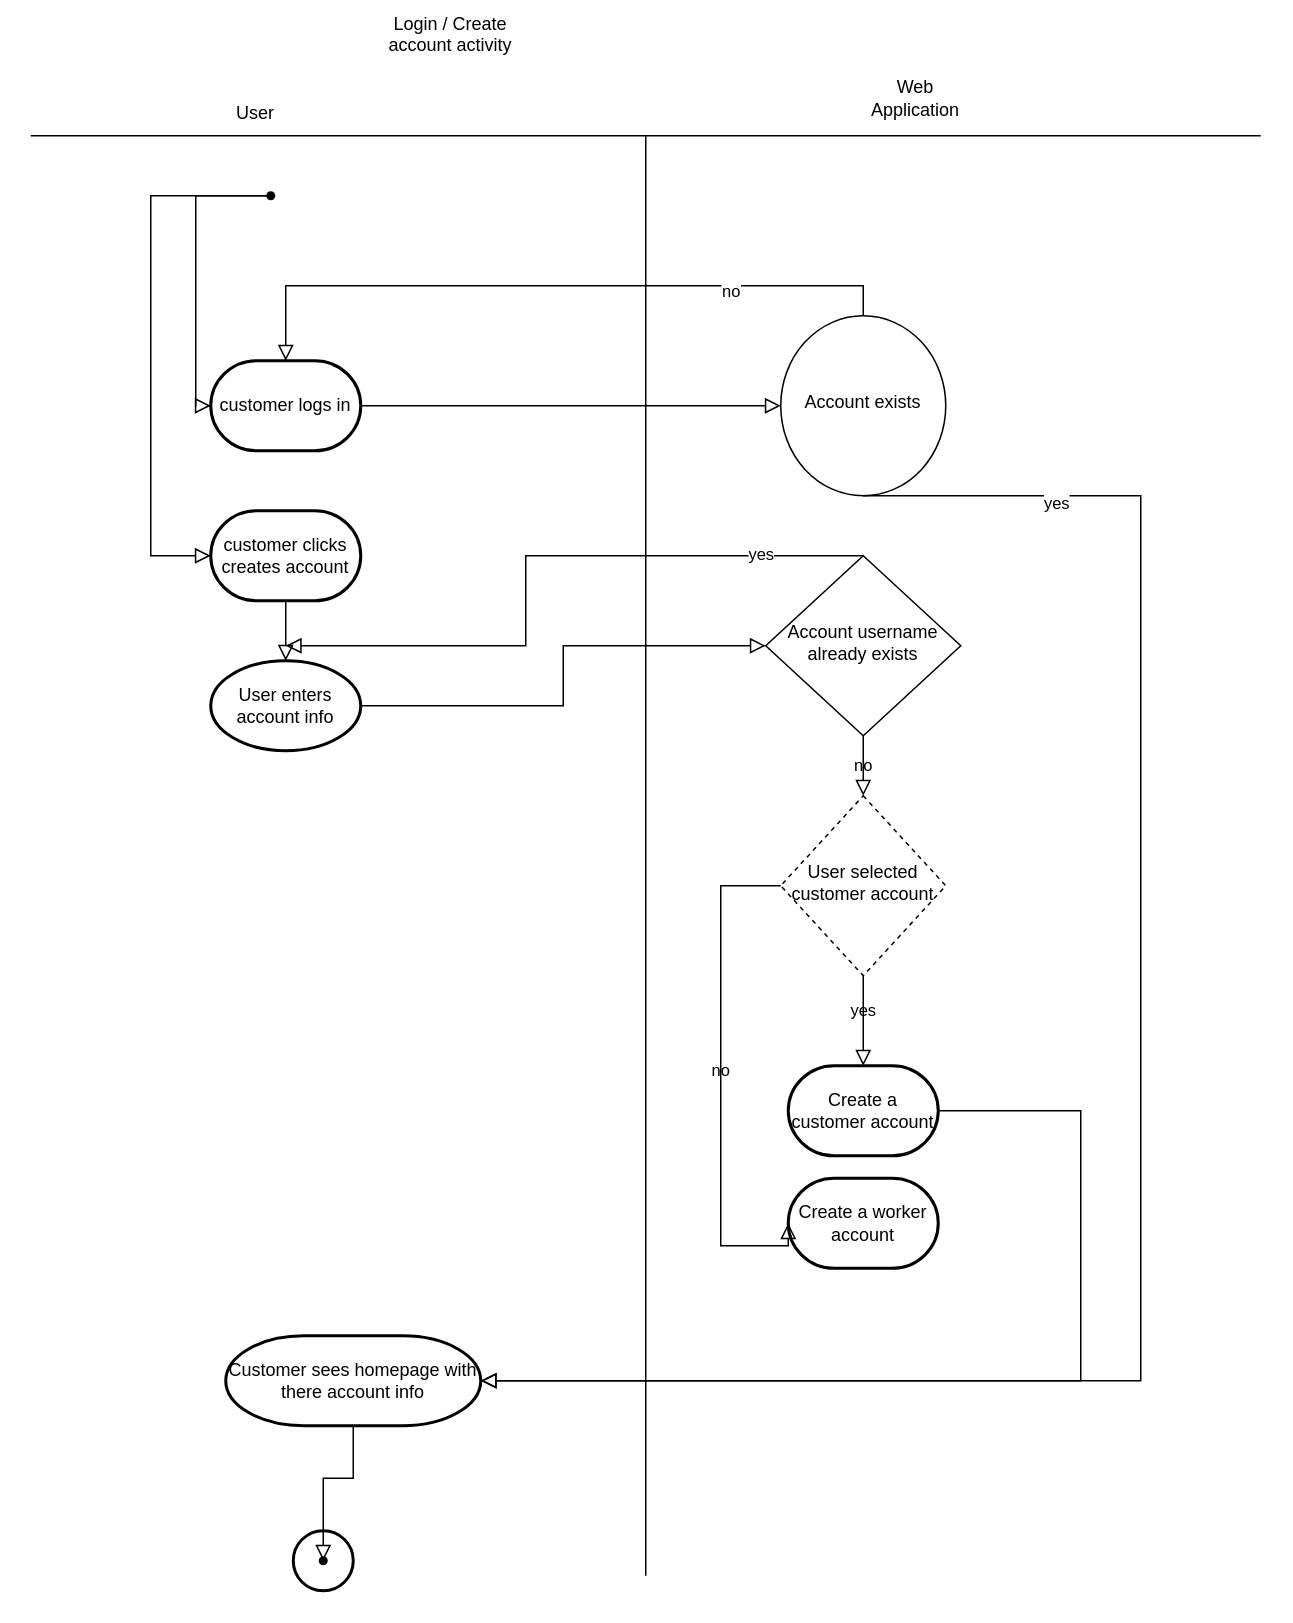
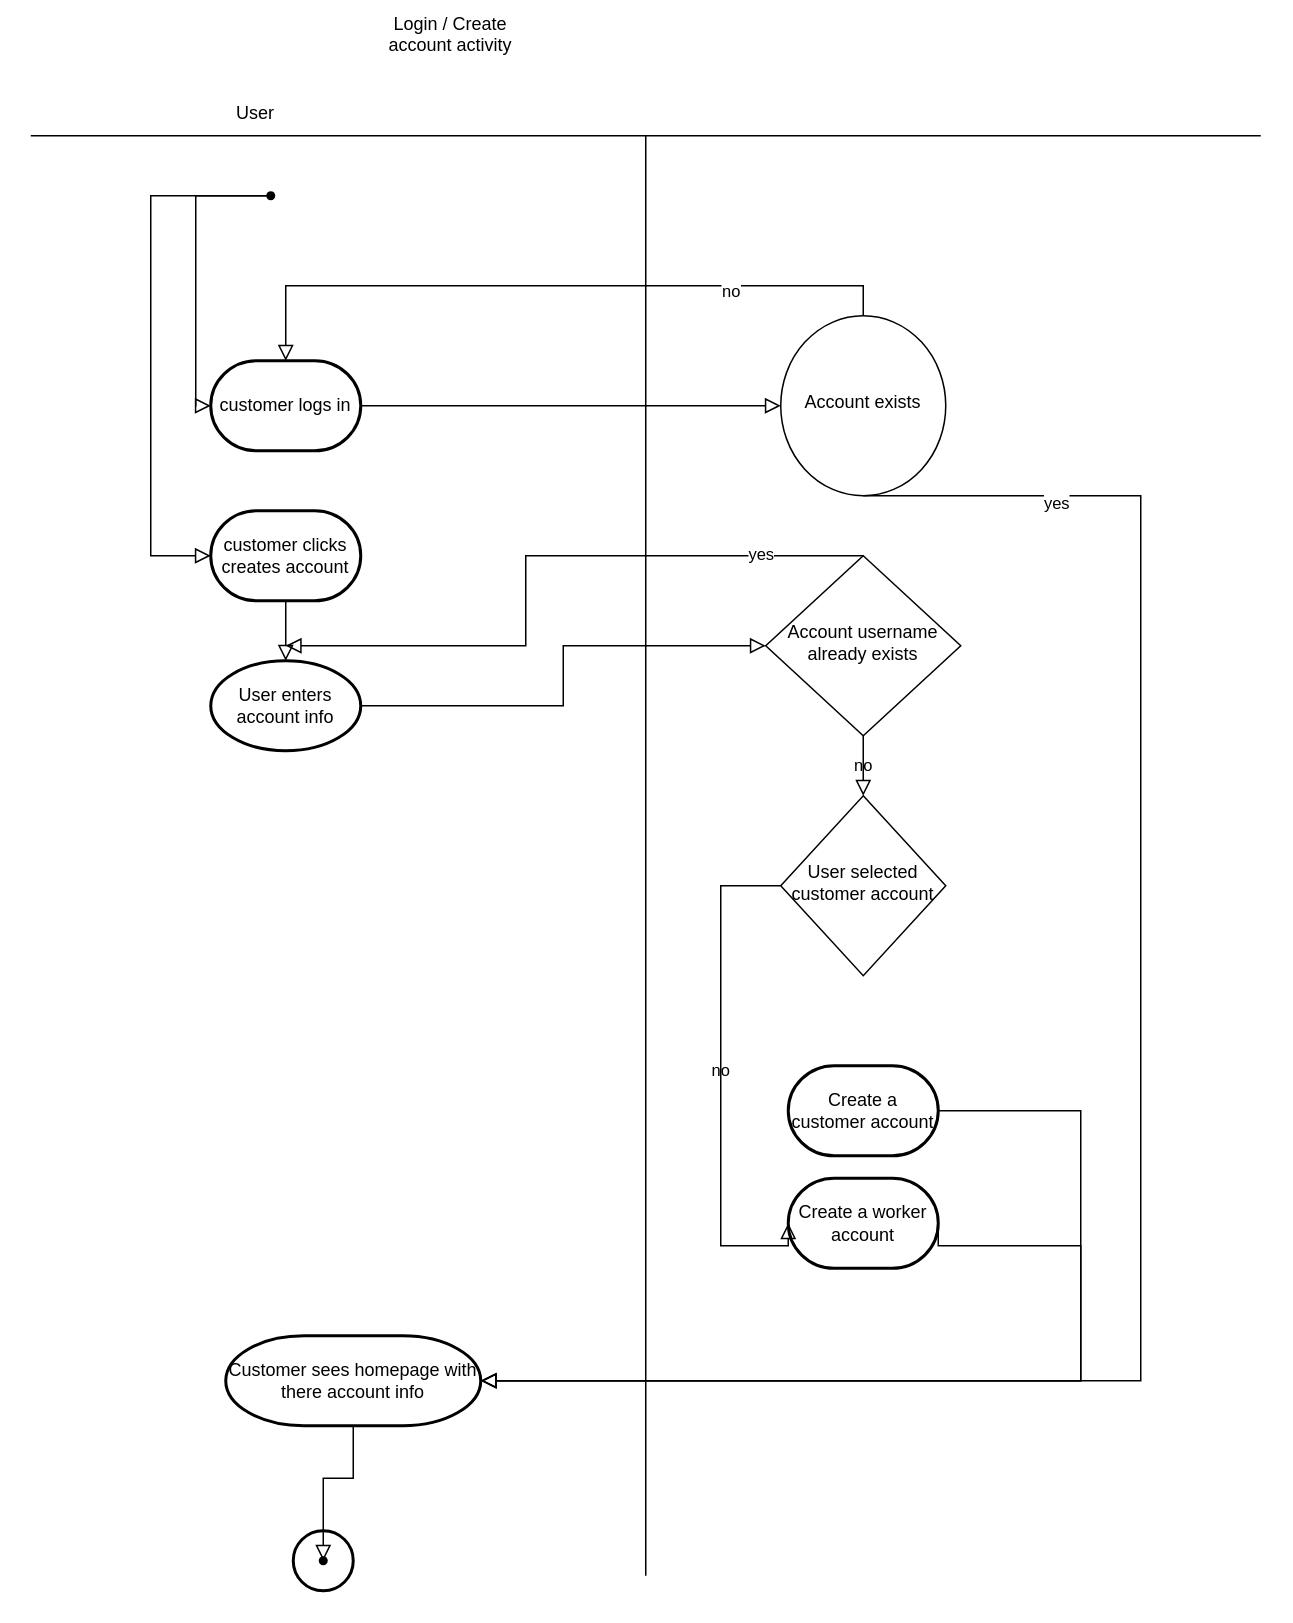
node "Web Application": removed
node "User selected customer account": style dashed -> solid
edge "User selected customer account" -> "Create a customer account": removed, label "yes"
edge "Create a worker account" -> "Customer sees homepage with there account info": added
